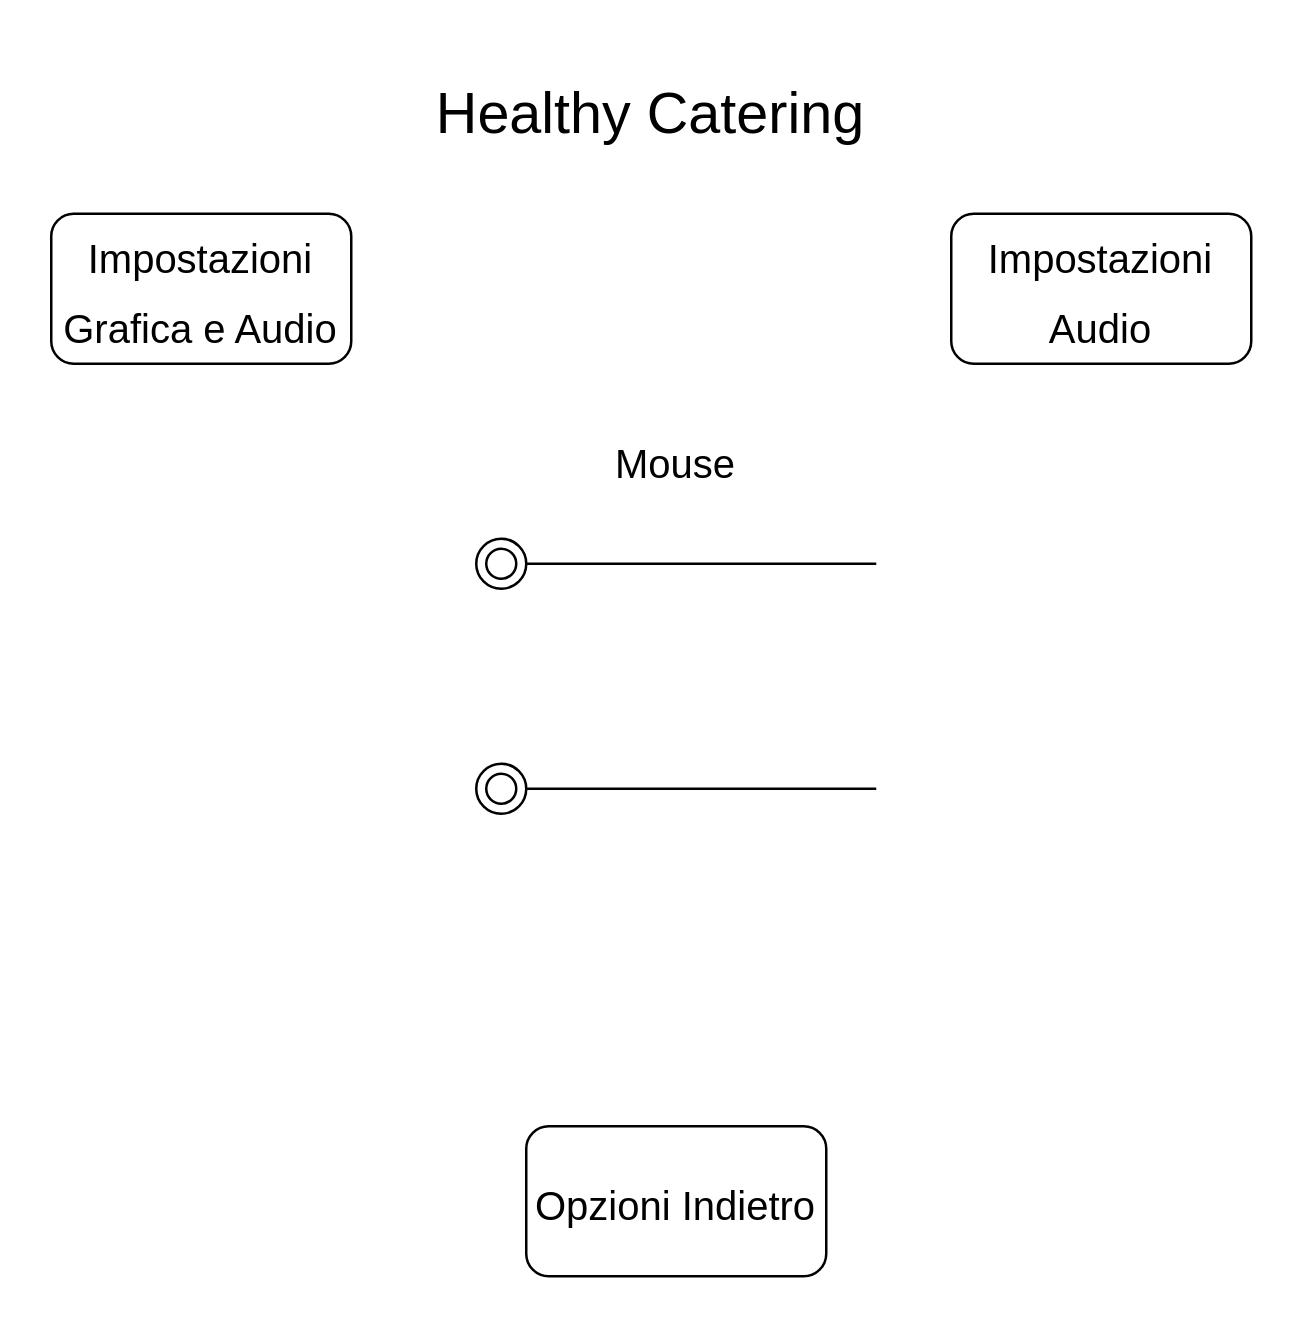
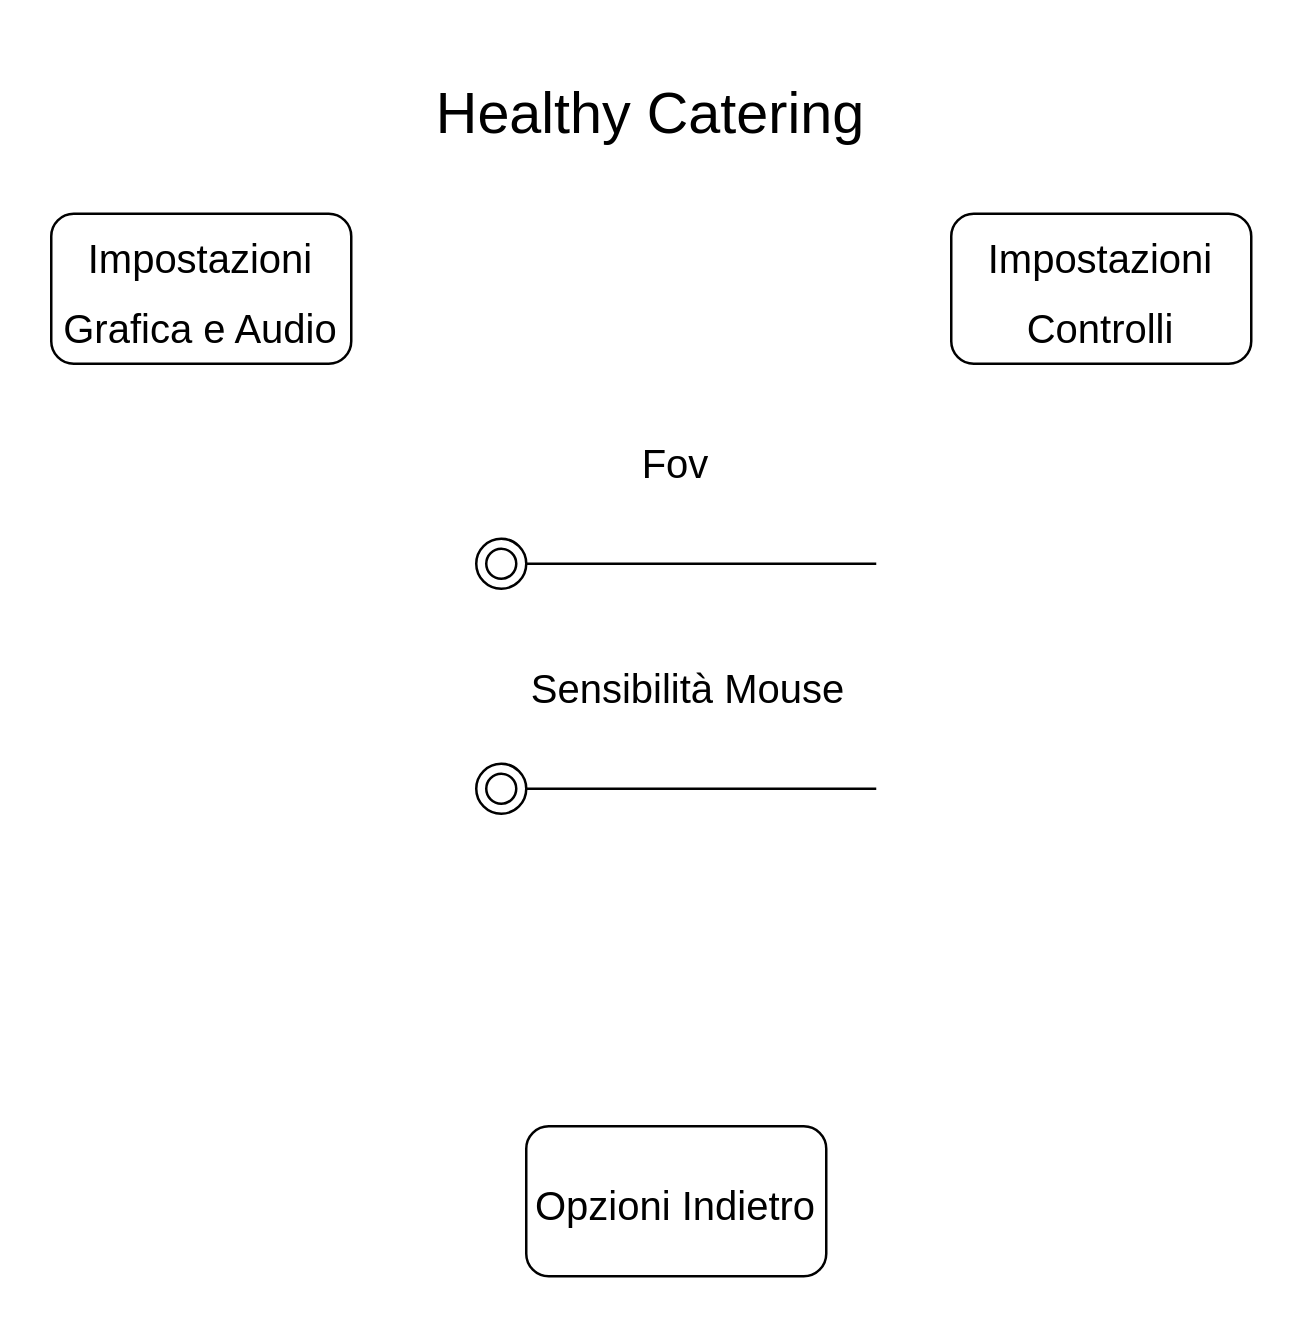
node "Impostazioni Audio": label "Impostazioni Audio" -> "Impostazioni Controlli"
node "Mouse": label "Mouse" -> "Fov"
node "Sensibilità Mouse": added
